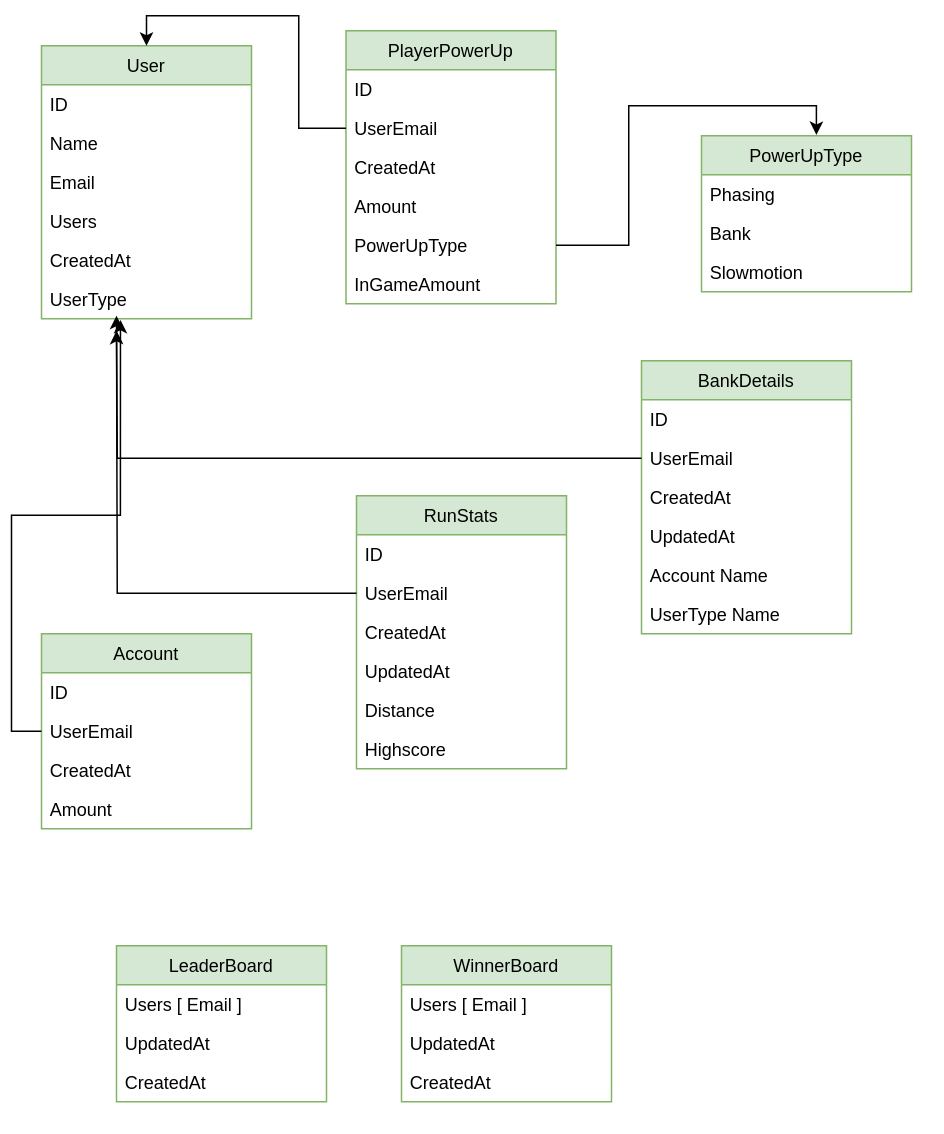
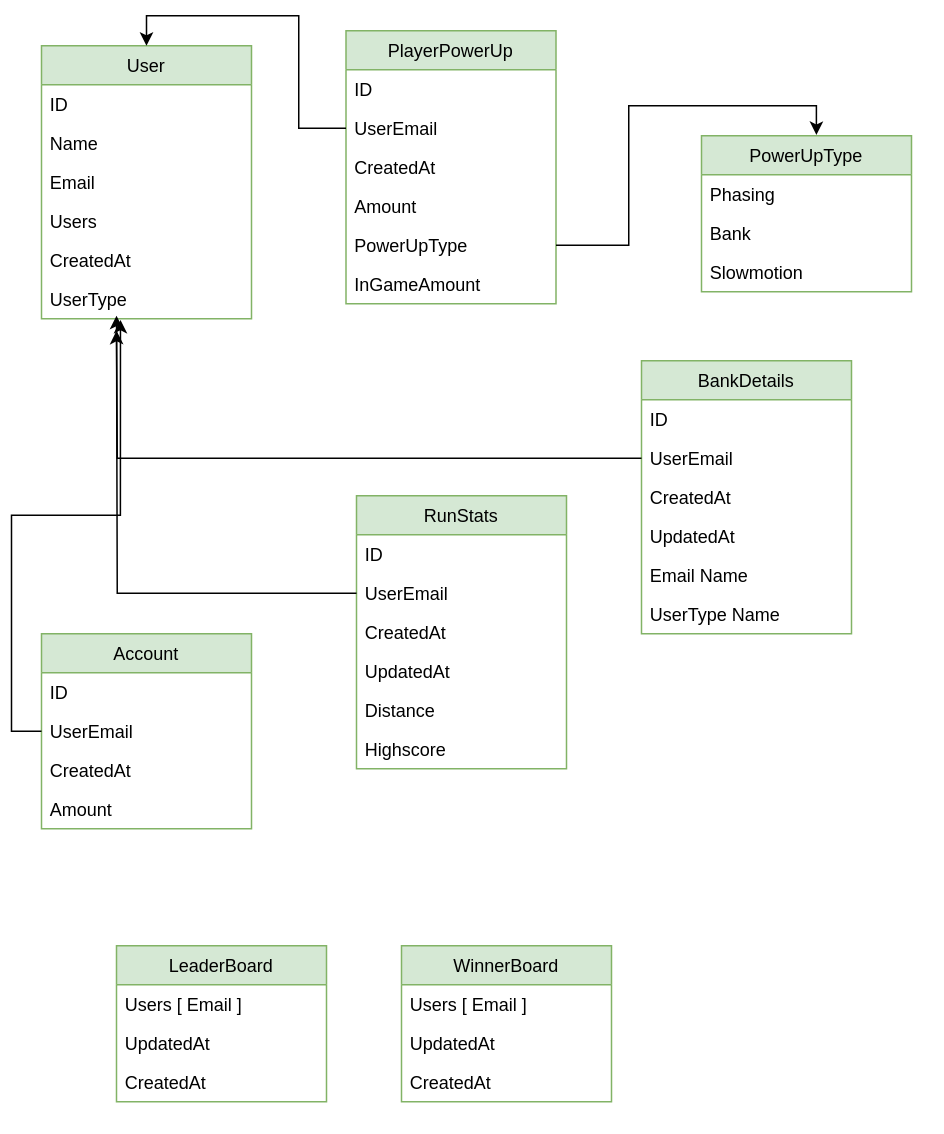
node "Account Name": label "Account Name" -> "Email Name"
